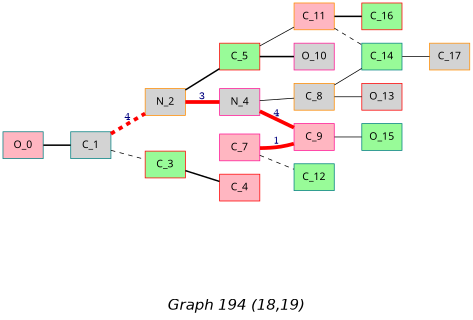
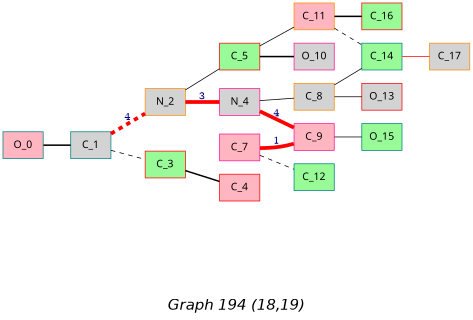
edge "C_14" -- "C_17": color black -> red
edge "C_5" -- "N_2": style bold -> solid
